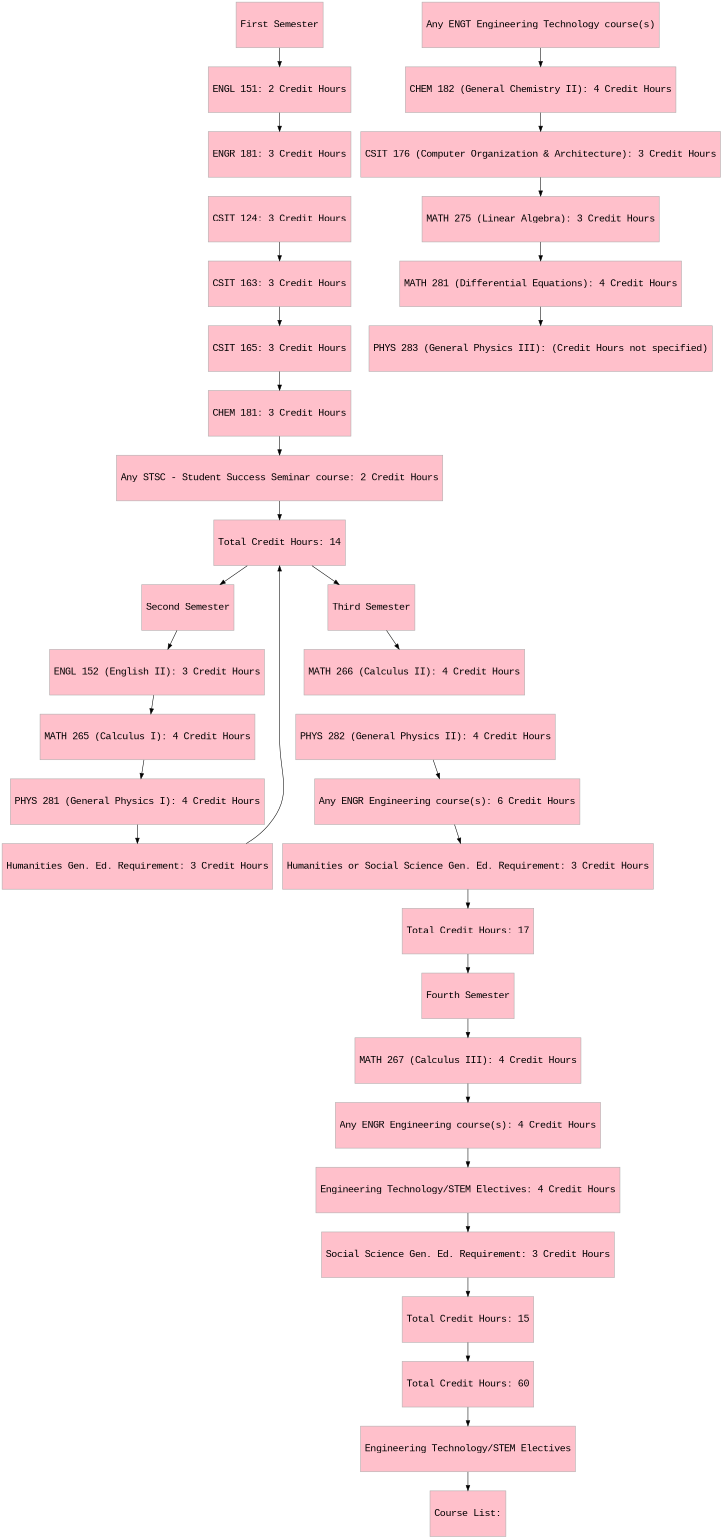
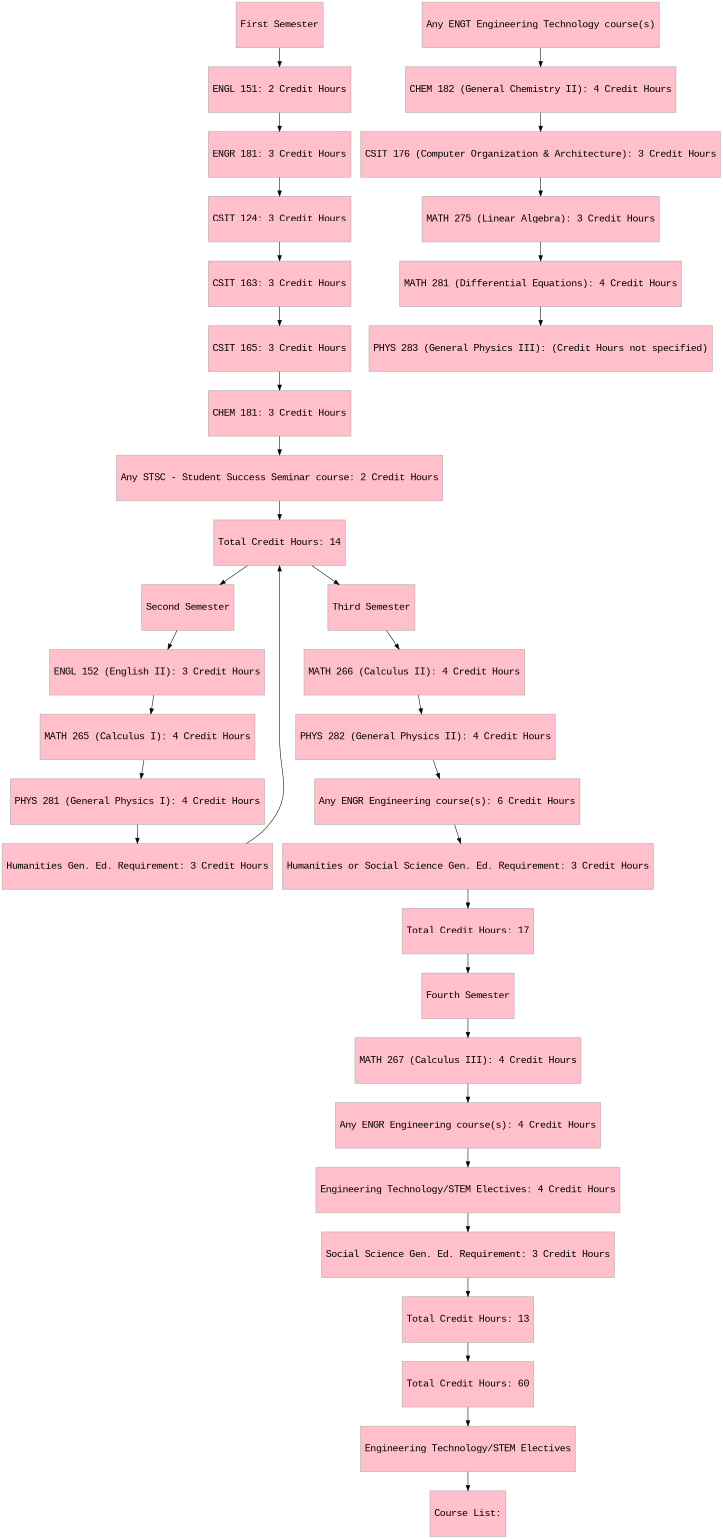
edge "ENGR 181: 3 Credit Hours" -> "CSIT 124: 3 Credit Hours": added
edge "MATH 266 (Calculus II): 4 Credit Hours" -> "PHYS 282 (General Physics II): 4 Credit Hours": added
node "Total Credit Hours: 15": label "Total Credit Hours: 15" -> "Total Credit Hours: 13"
